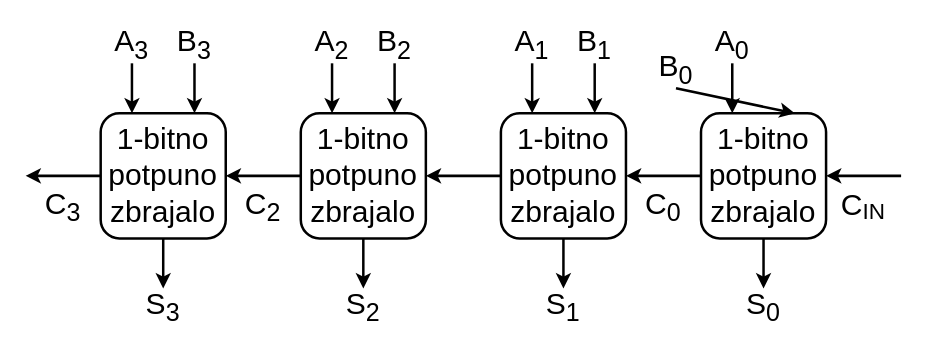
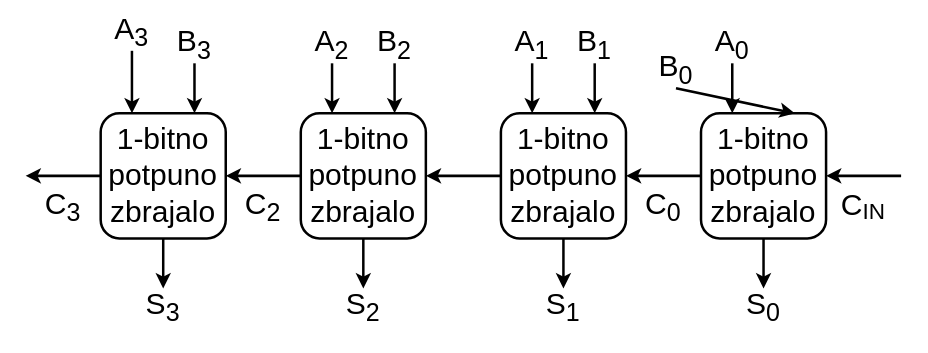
node "A3": moved (132, 44) -> (132, 32)
